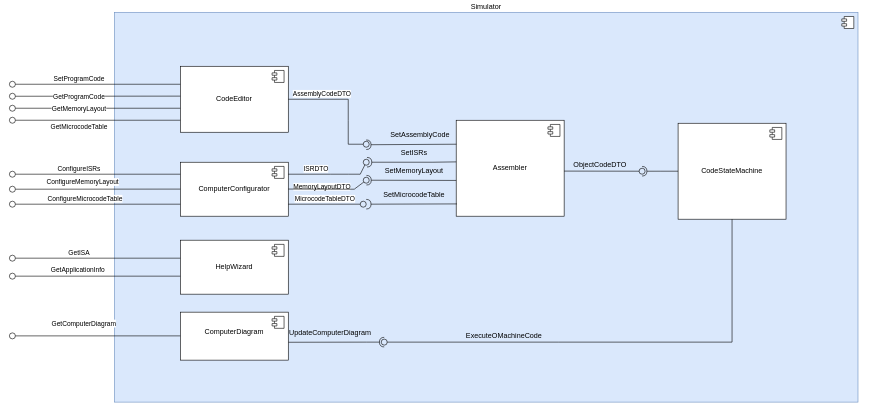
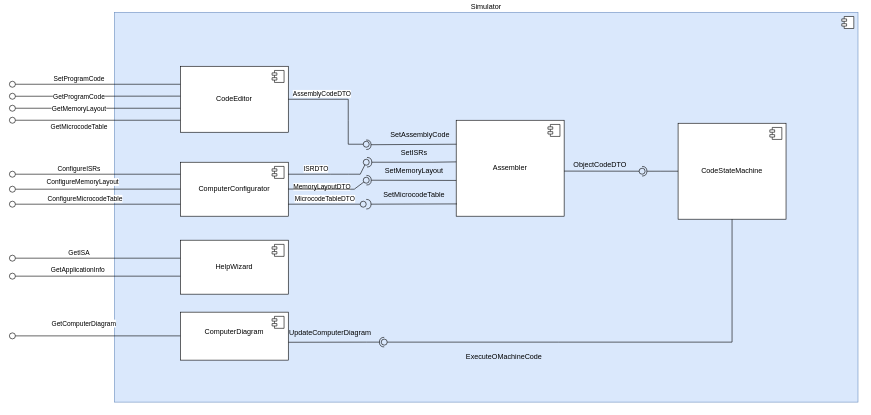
node "ExecuteOMachineCode": moved (504, 336) -> (504, 357)
